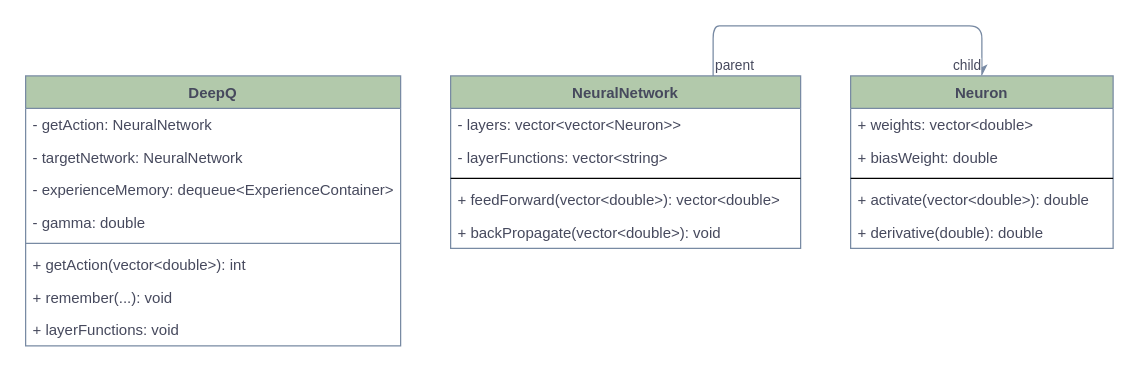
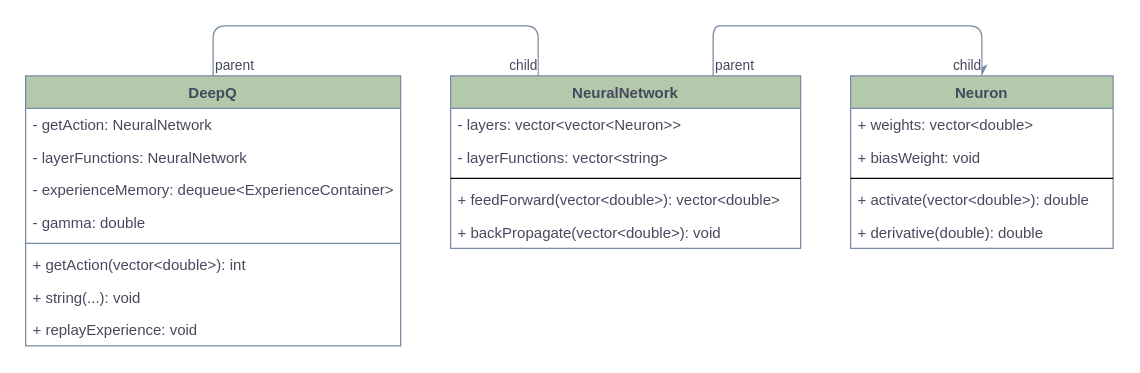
edge "NeuralNetwork" -- "DeepQ": added, labels "child", "parent"
node "- targetNetwork: NeuralNetwork": label "- targetNetwork: NeuralNetwork" -> "- layerFunctions: NeuralNetwork"
node "+ biasWeight: double": label "+ biasWeight: double" -> "+ biasWeight: void"
node "+ remember(...): void": label "+ remember(...): void" -> "+ string(...): void"
node "+ layerFunctions: void": label "+ layerFunctions: void" -> "+ replayExperience: void"
